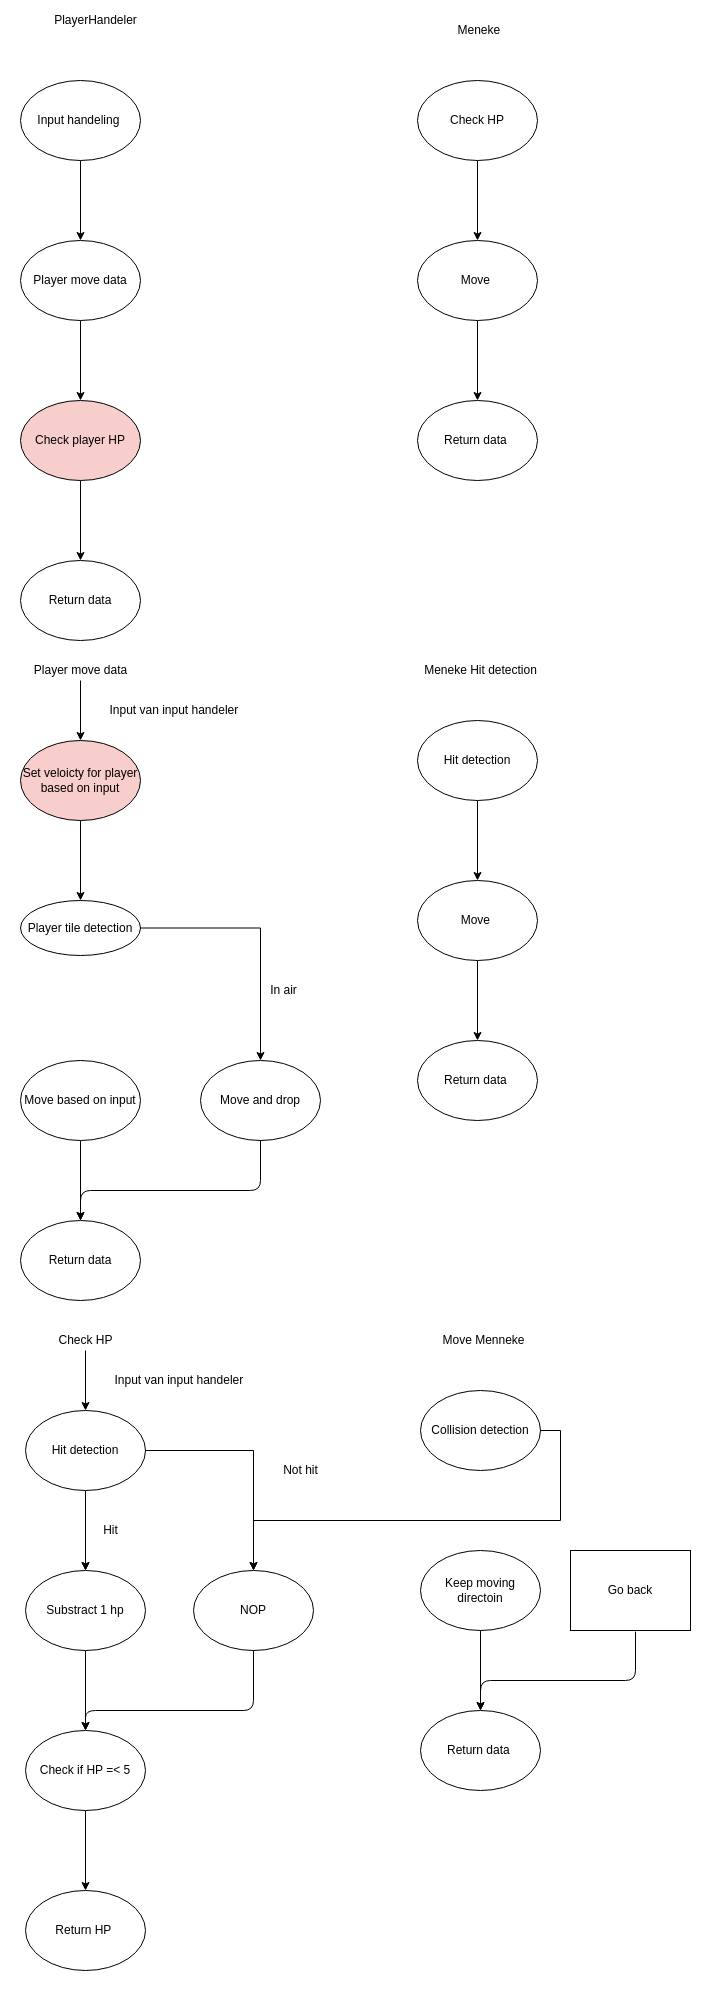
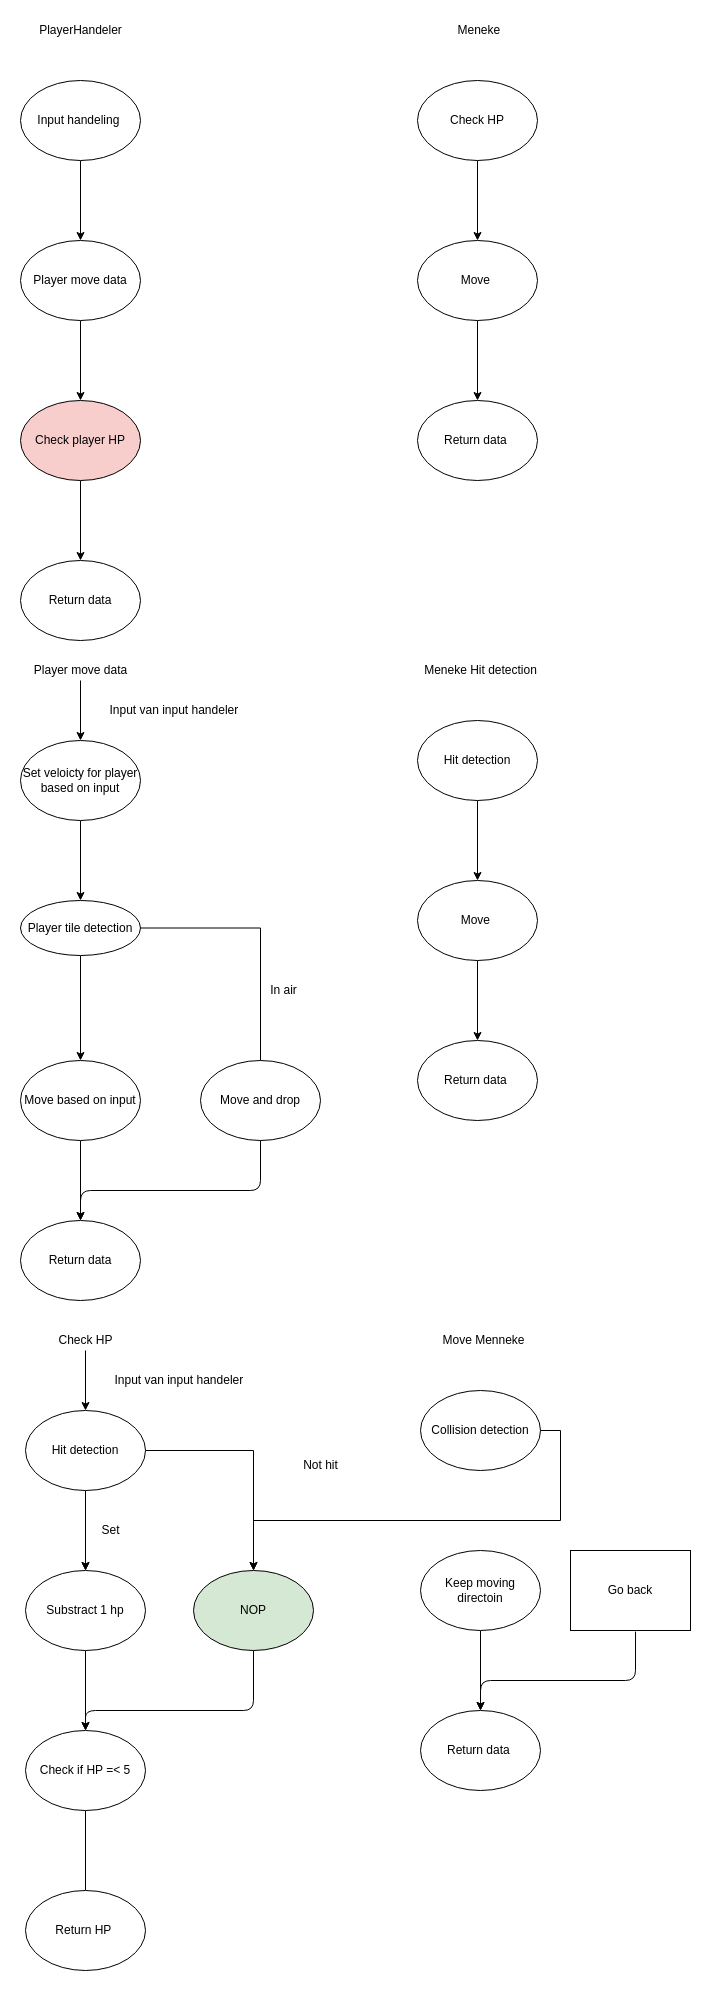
node "PlayerHandeler": moved (96, 21) -> (81, 31)
node "Set veloicty for player based on input": fillcolor #f8cecc -> #ffffff
edge "Player tile detection" -> "Move based on input": added
edge "Player tile detection" -> "Move and drop": arrowhead classic -> none
node "Not hit": moved (301, 1471) -> (321, 1466)
node "Hit": label "Hit" -> "Set"
node "NOP": fillcolor #ffffff -> #d5e8d4
edge "Check if HP =< 5" -> "Return HP": arrowhead classic -> none
